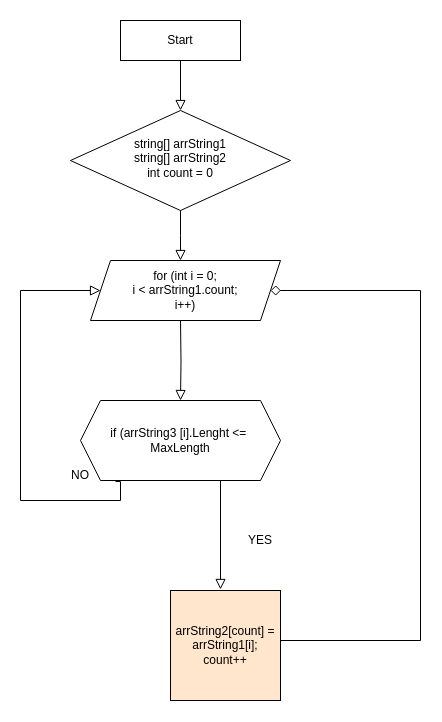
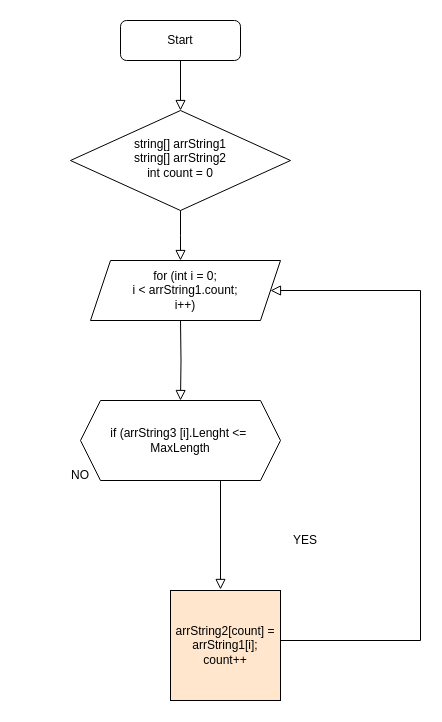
node "Start": shape rectangle -> rounded rectangle
edge "arrString2[count] = arrString1[i]; count++" -> "for (int i = 0; i < arrString1.count; i++)": arrowhead diamond -> block
edge "if (arrString3 [i].Lenght <= MaxLength" -> "for (int i = 0; i < arrString1.count; i++)": removed
node "YES": moved (261, 541) -> (306, 541)
